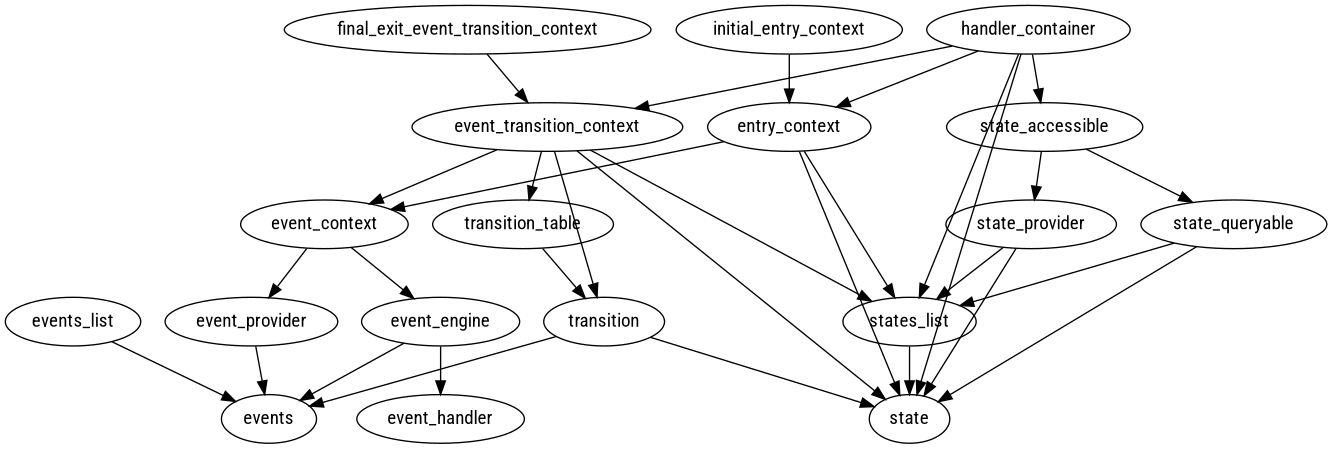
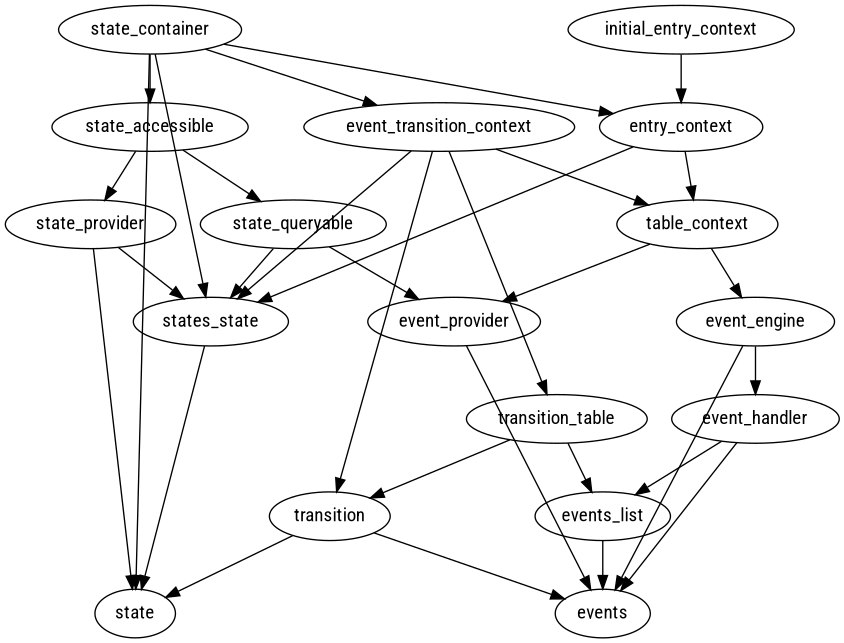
node "final_exit_event_transition_context": removed
node "handler_container": label "handler_container" -> "state_container"
node "event_context": label "event_context" -> "table_context"
edge "entry_context" -> "state": removed
edge "event_transition_context" -> "state": removed
edge "state_queryable" -> "state": now "state_queryable" -> "event_provider"
node "states_list": label "states_list" -> "states_state"
edge "event_handler" -> "events_list": added
edge "transition_table" -> "events_list": added
edge "event_handler" -> "events": added
